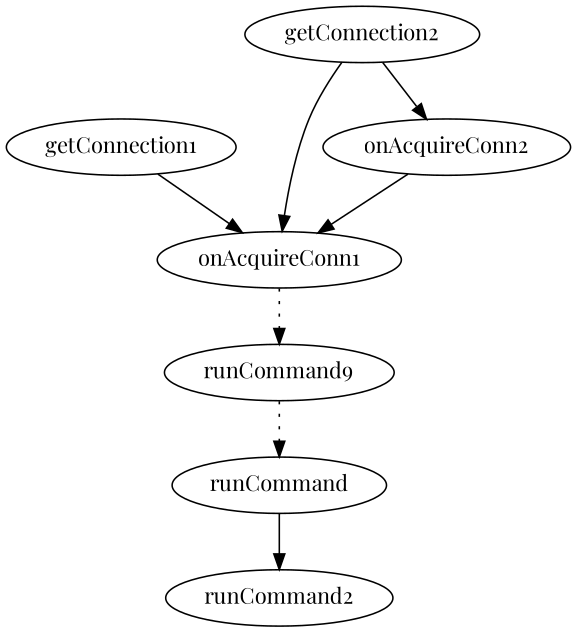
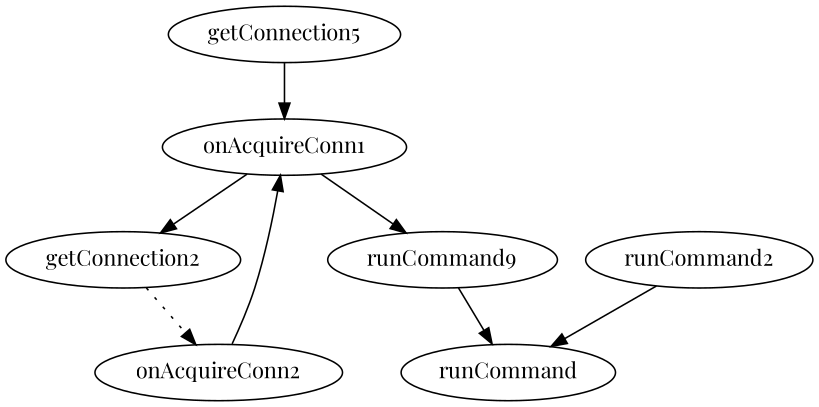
edge "getConnection2" -> "onAcquireConn2": style solid -> dotted
edge "getConnection2" -> "onAcquireConn1": reversed
node "getConnection1": label "getConnection1" -> "getConnection5"
edge "onAcquireConn1" -> "runCommand9": style dotted -> solid
edge "runCommand9" -> "runCommand": style dotted -> solid
edge "runCommand" -> "runCommand2": reversed
